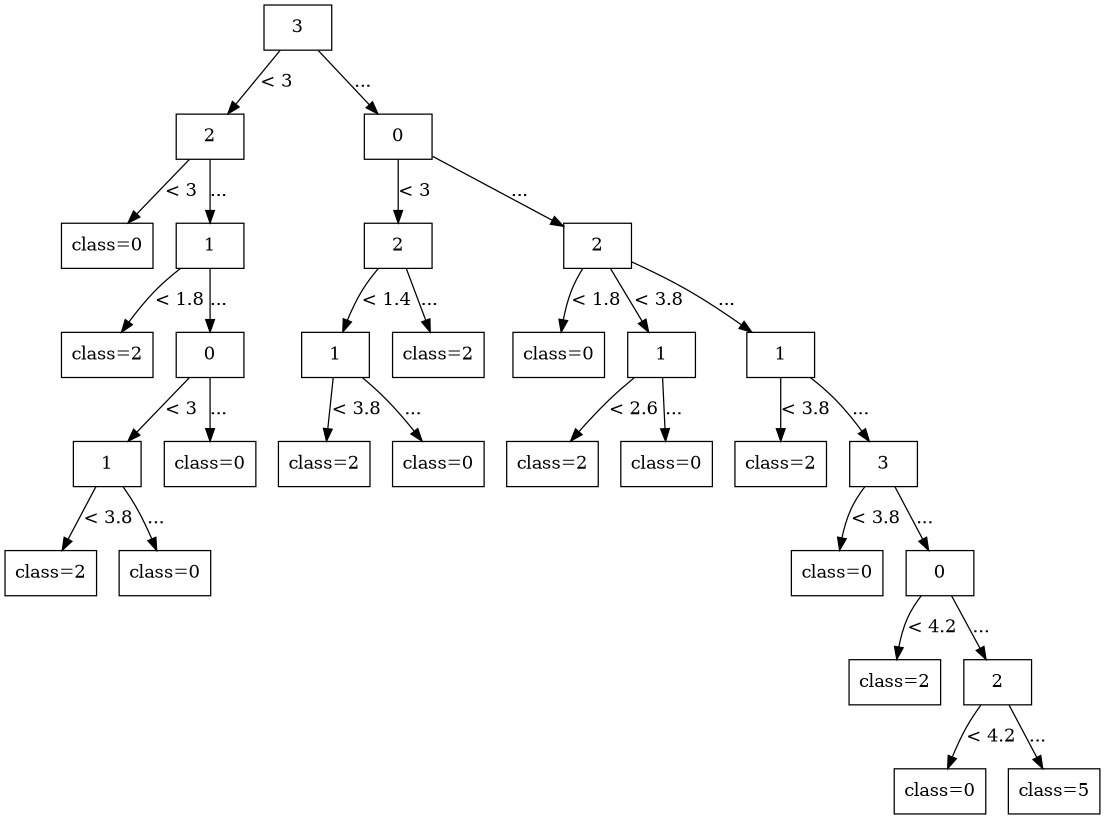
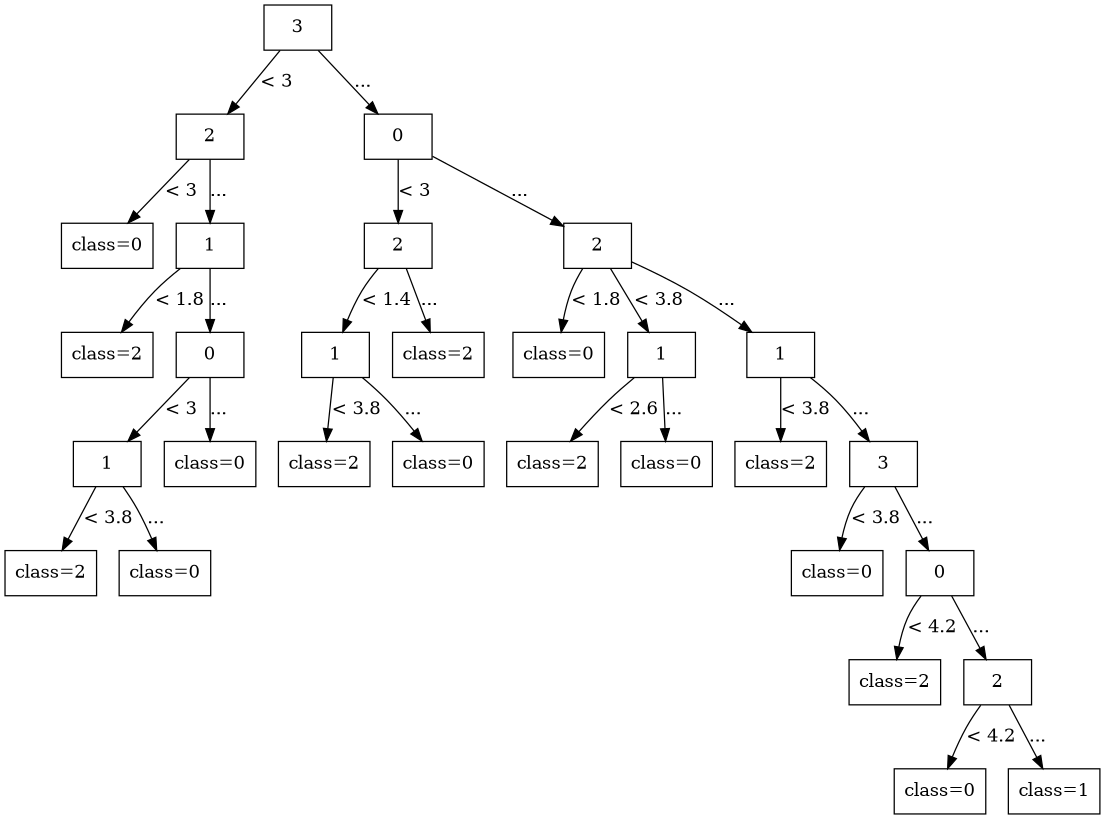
node "class=5": label "class=5" -> "class=1"
